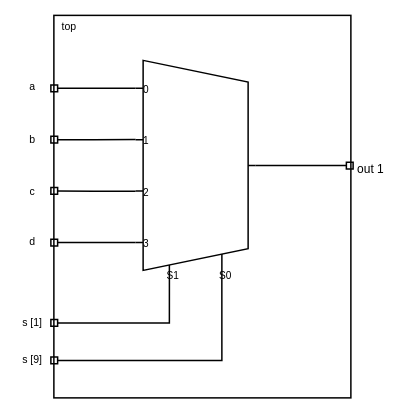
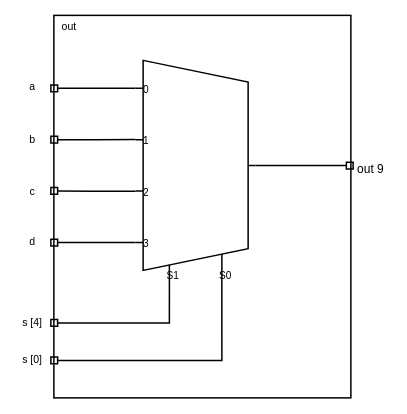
node "top": label "top" -> "out"
node "out 1": label "out 1" -> "out 9"
node "s [1]": label "s [1]" -> "s [4]"
node "s [9]": label "s [9]" -> "s [0]"
